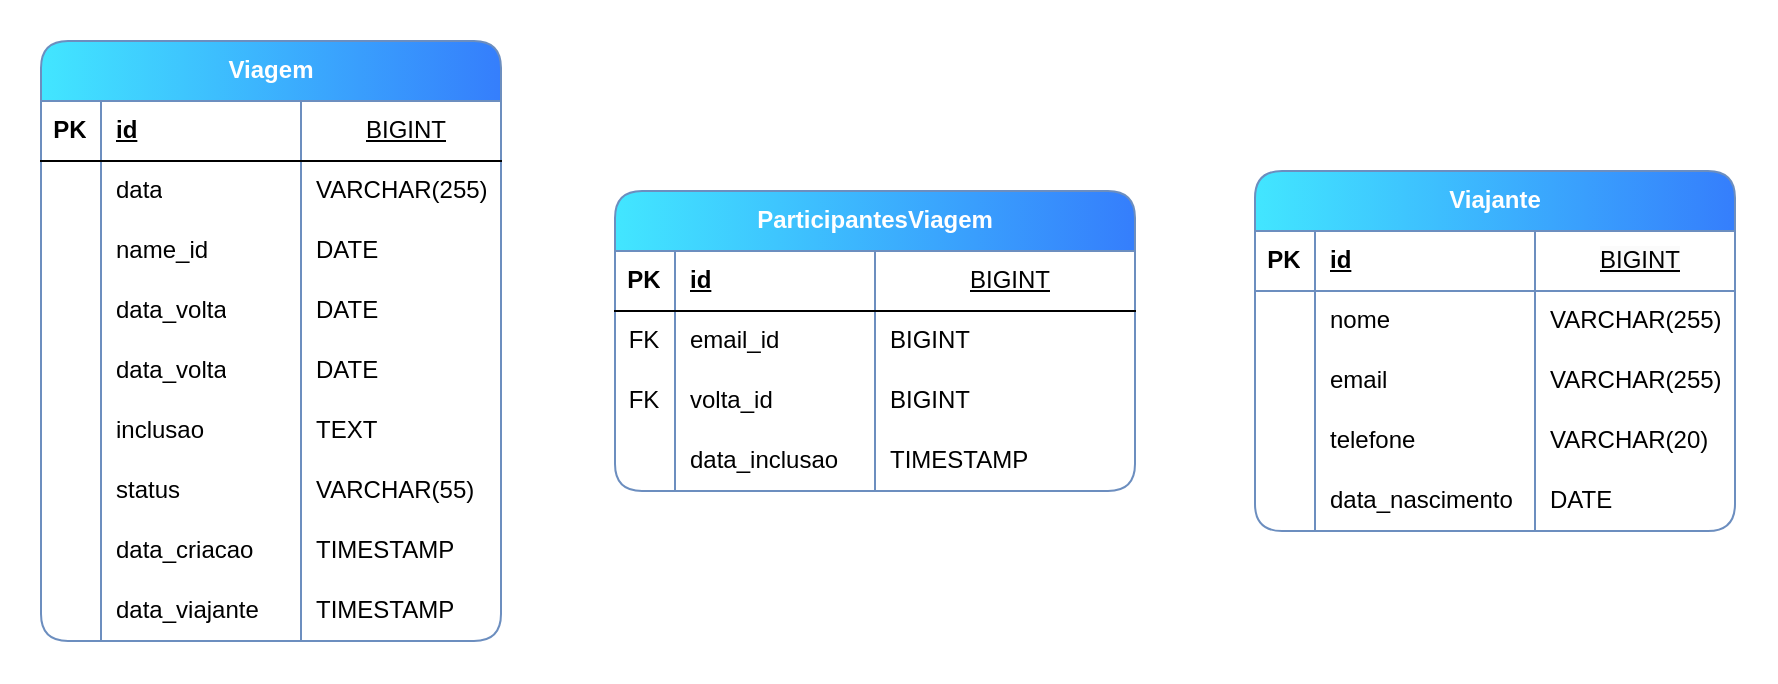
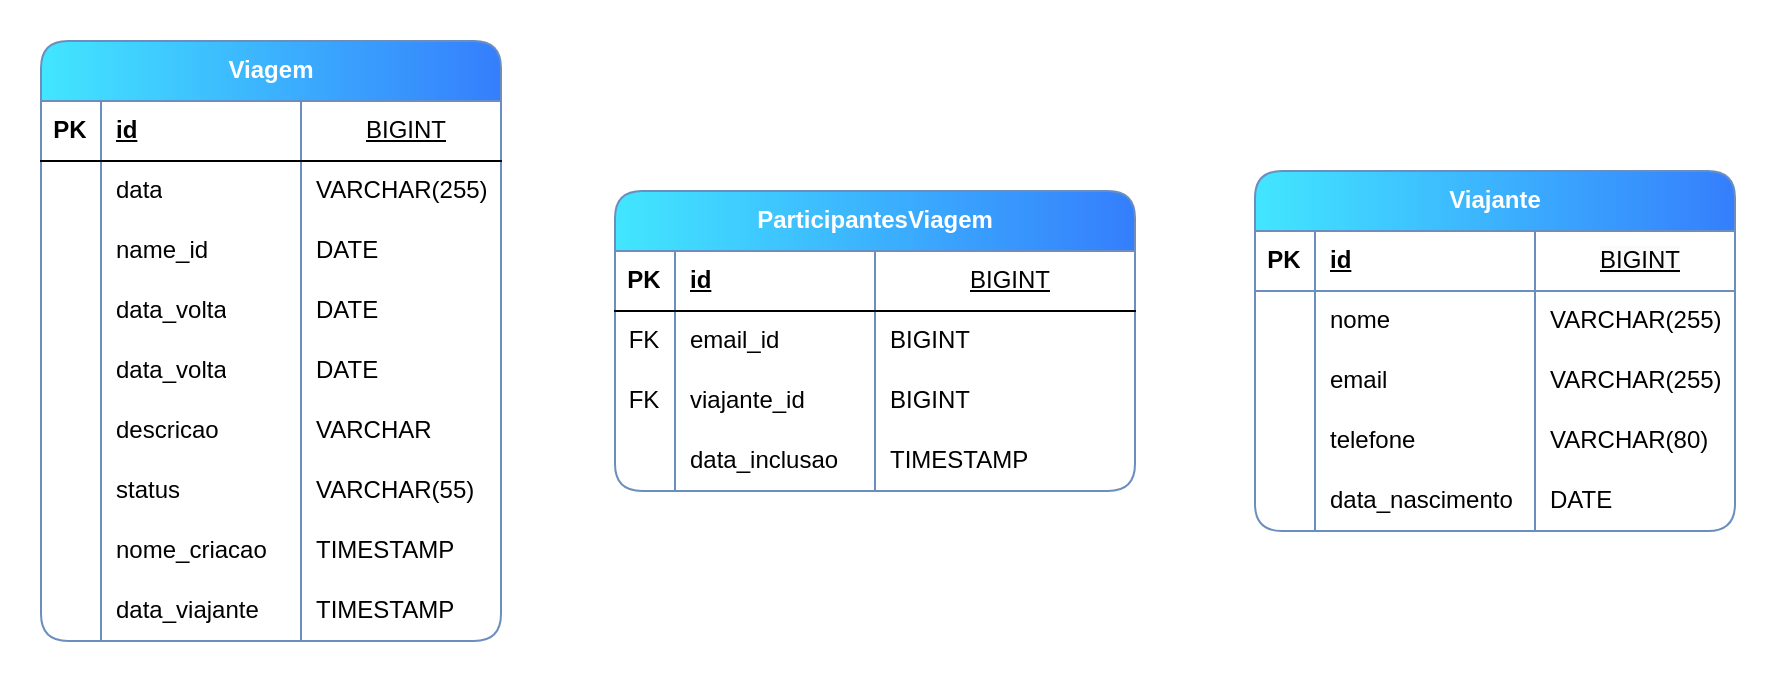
node "volta_id": label "volta_id" -> "viajante_id"
node "inclusao": label "inclusao" -> "descricao"
node "TEXT": label "TEXT" -> "VARCHAR"
node "VARCHAR(20)": label "VARCHAR(20)" -> "VARCHAR(80)"
node "data_criacao": label "data_criacao" -> "nome_criacao"
